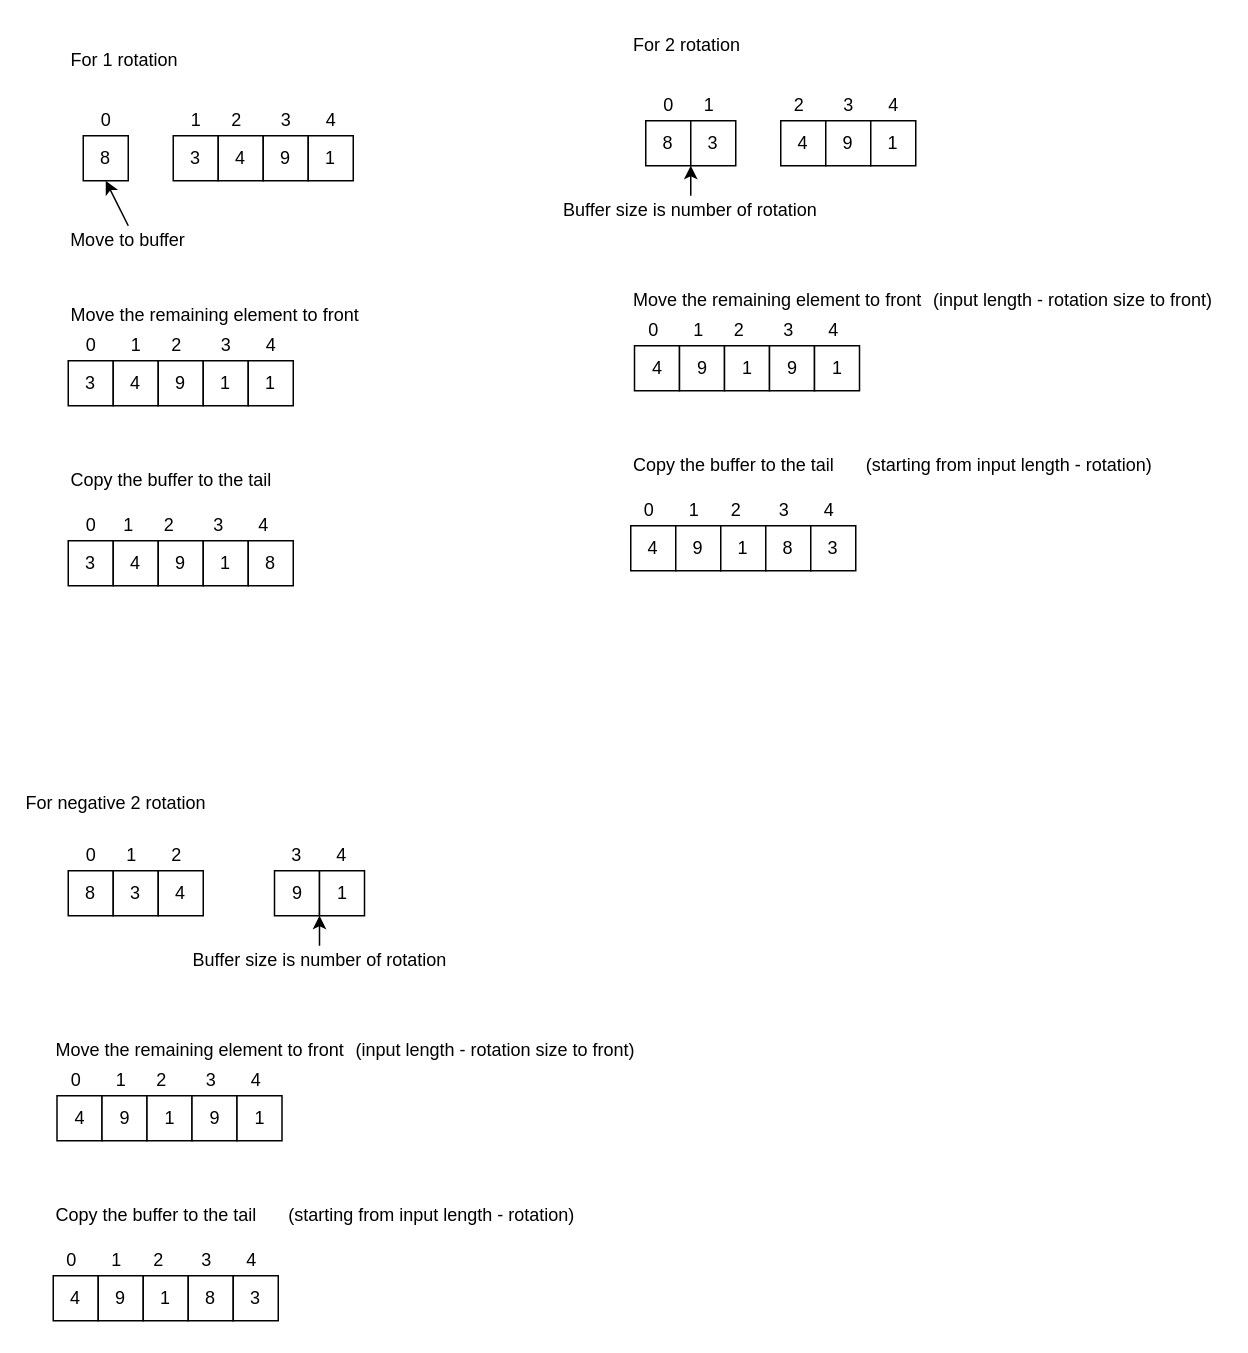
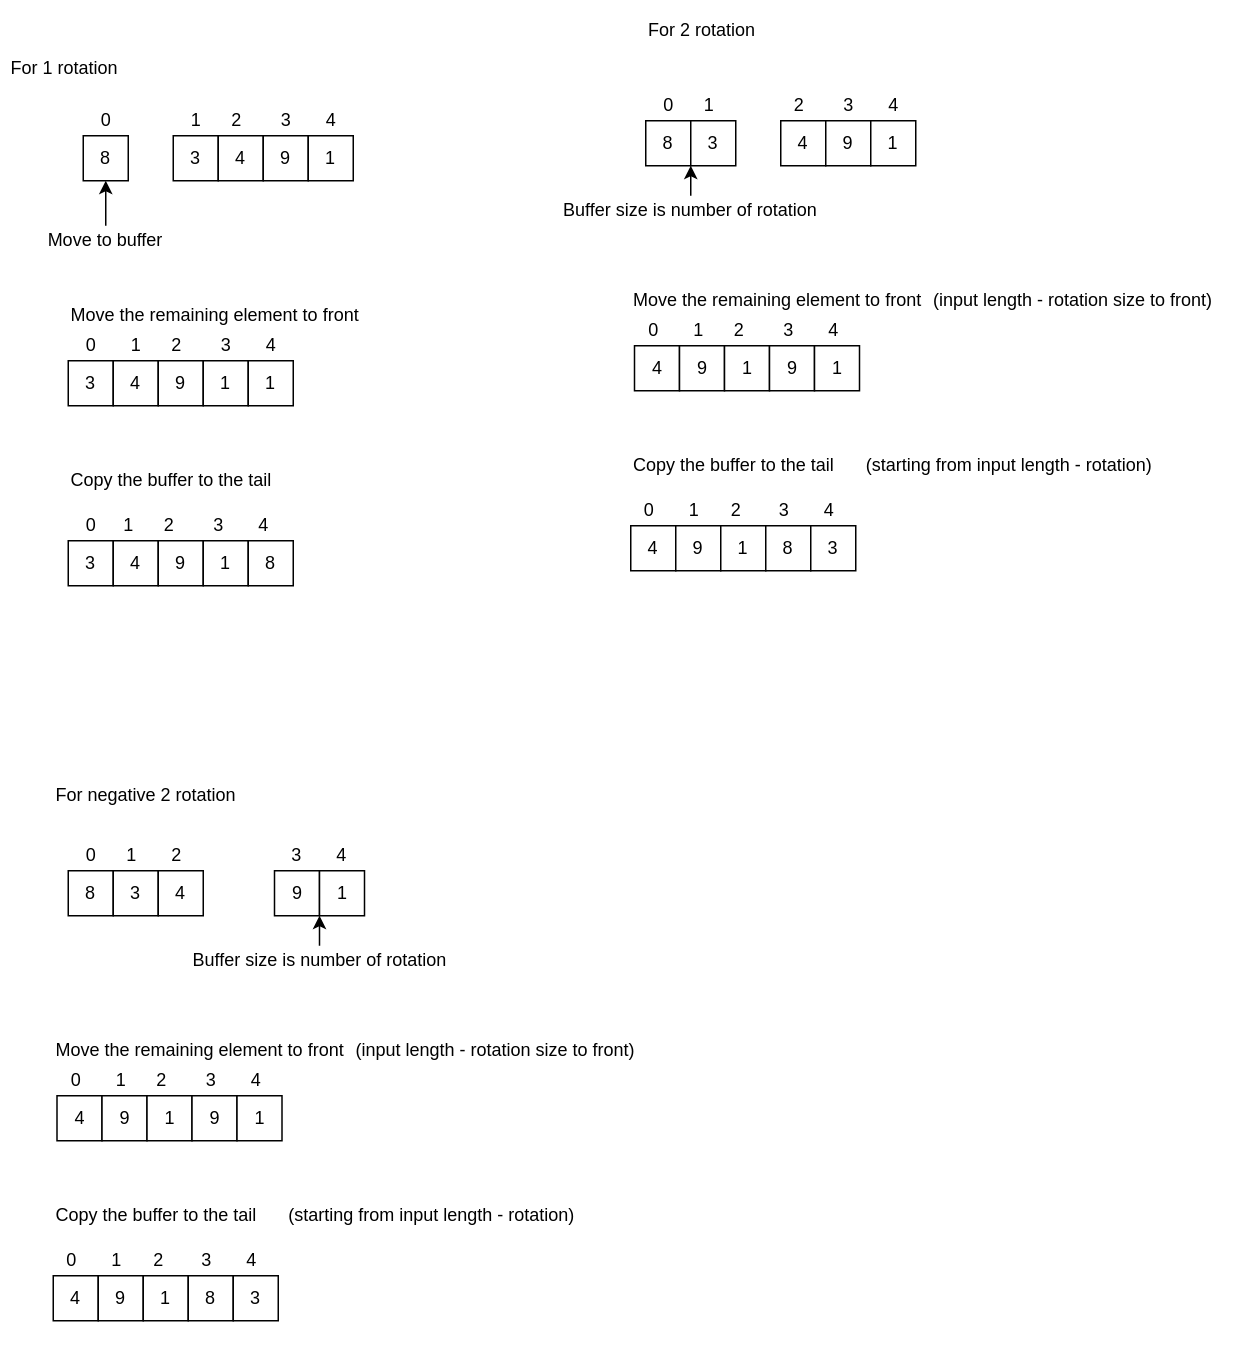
node "For 2 rotation": moved (766, 46) -> (781, 31)
node "For 1 rotation": moved (203, 61) -> (143, 68)
node "Move to buffer": moved (128, 241) -> (106, 241)
node "For negative 2 rotation": moved (158, 803) -> (188, 796)
